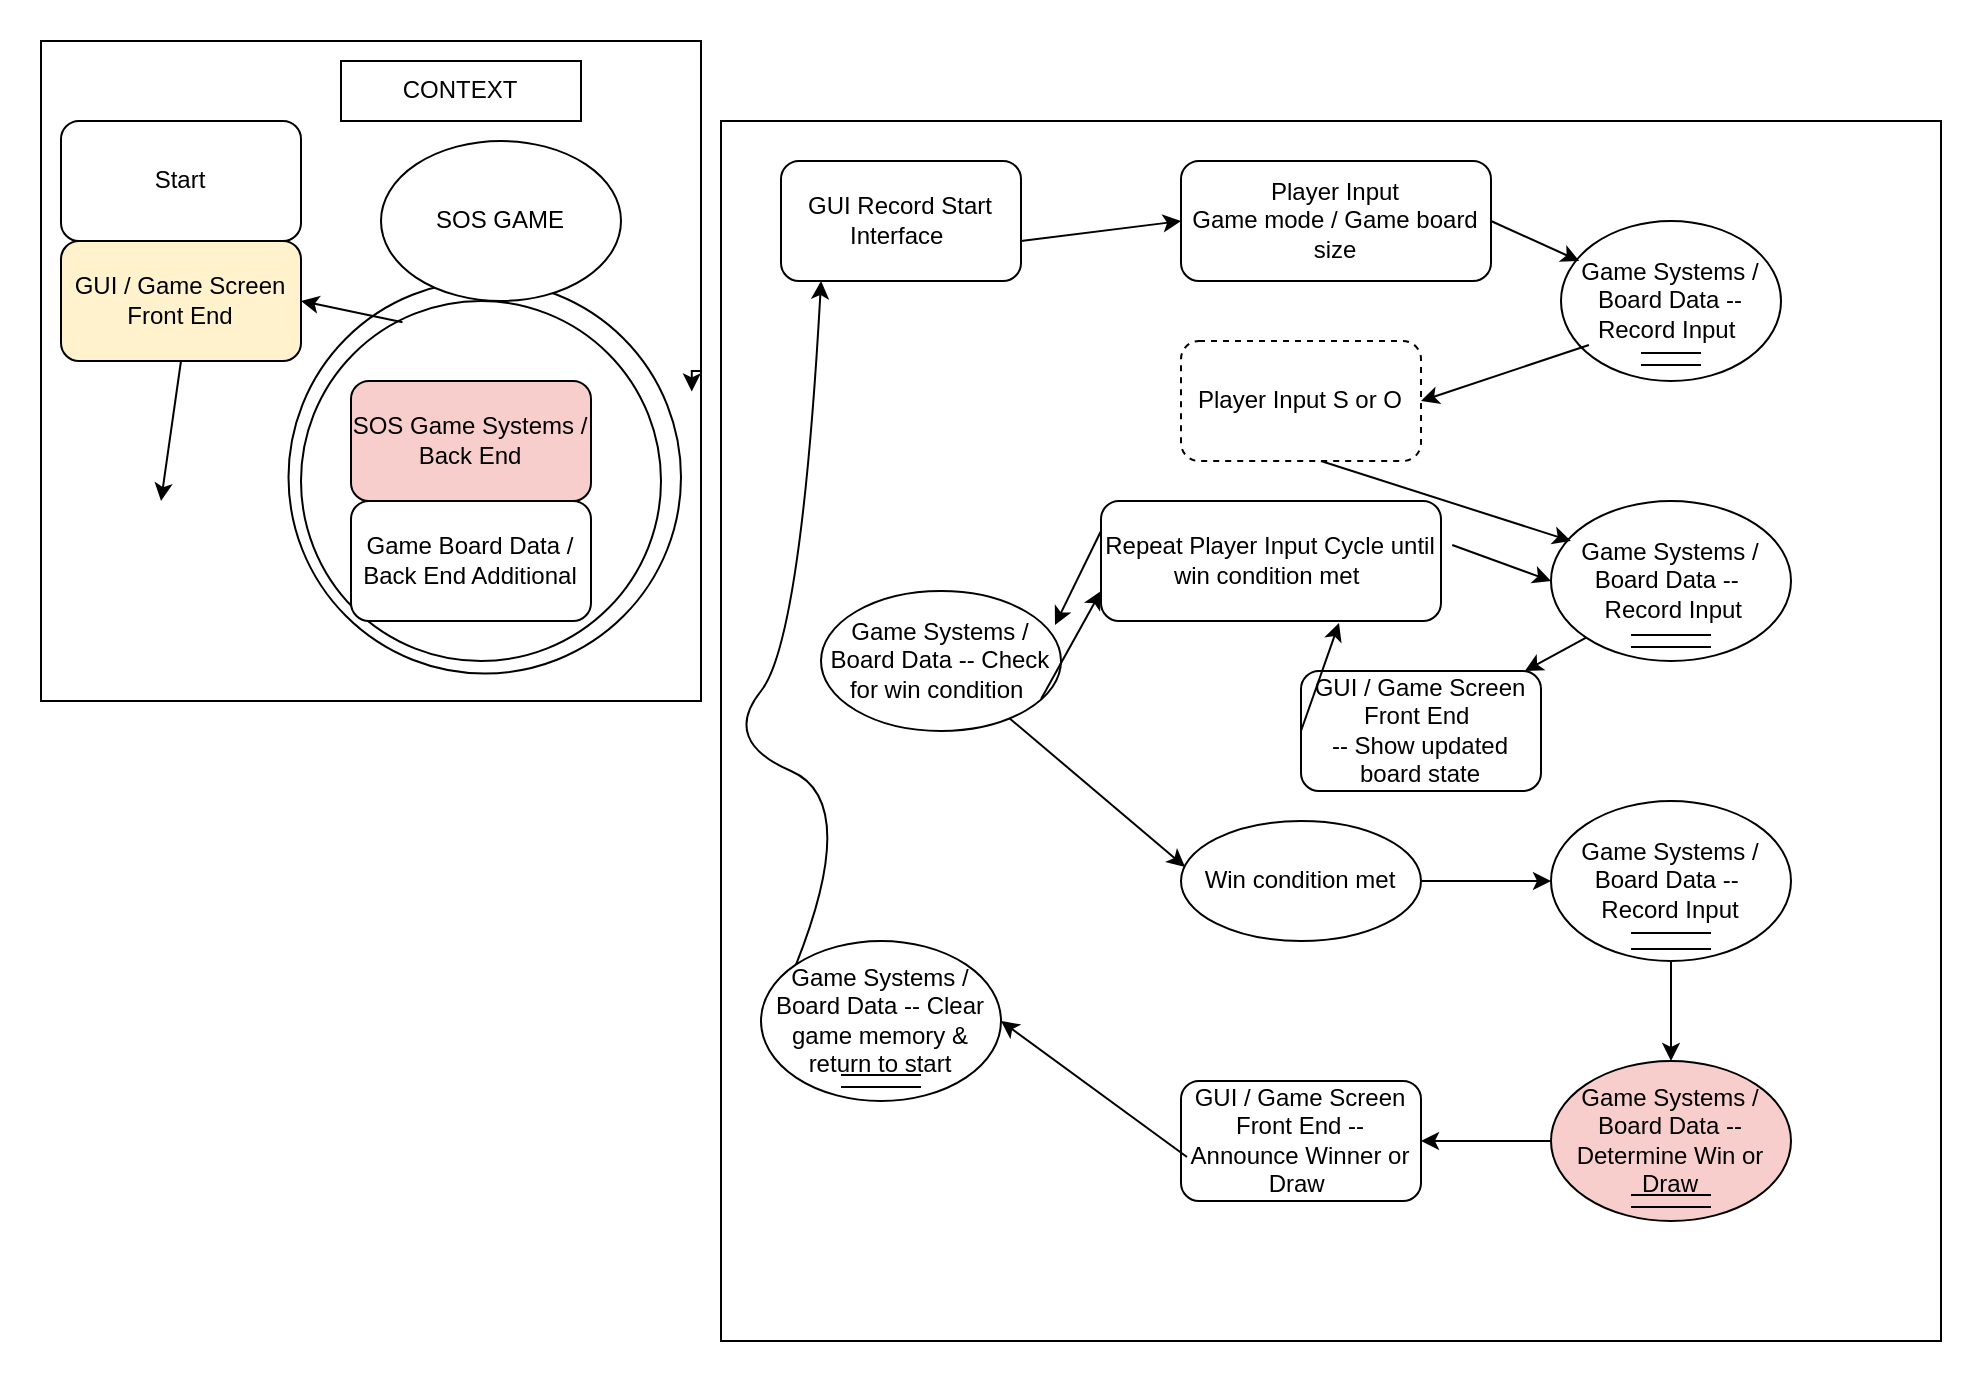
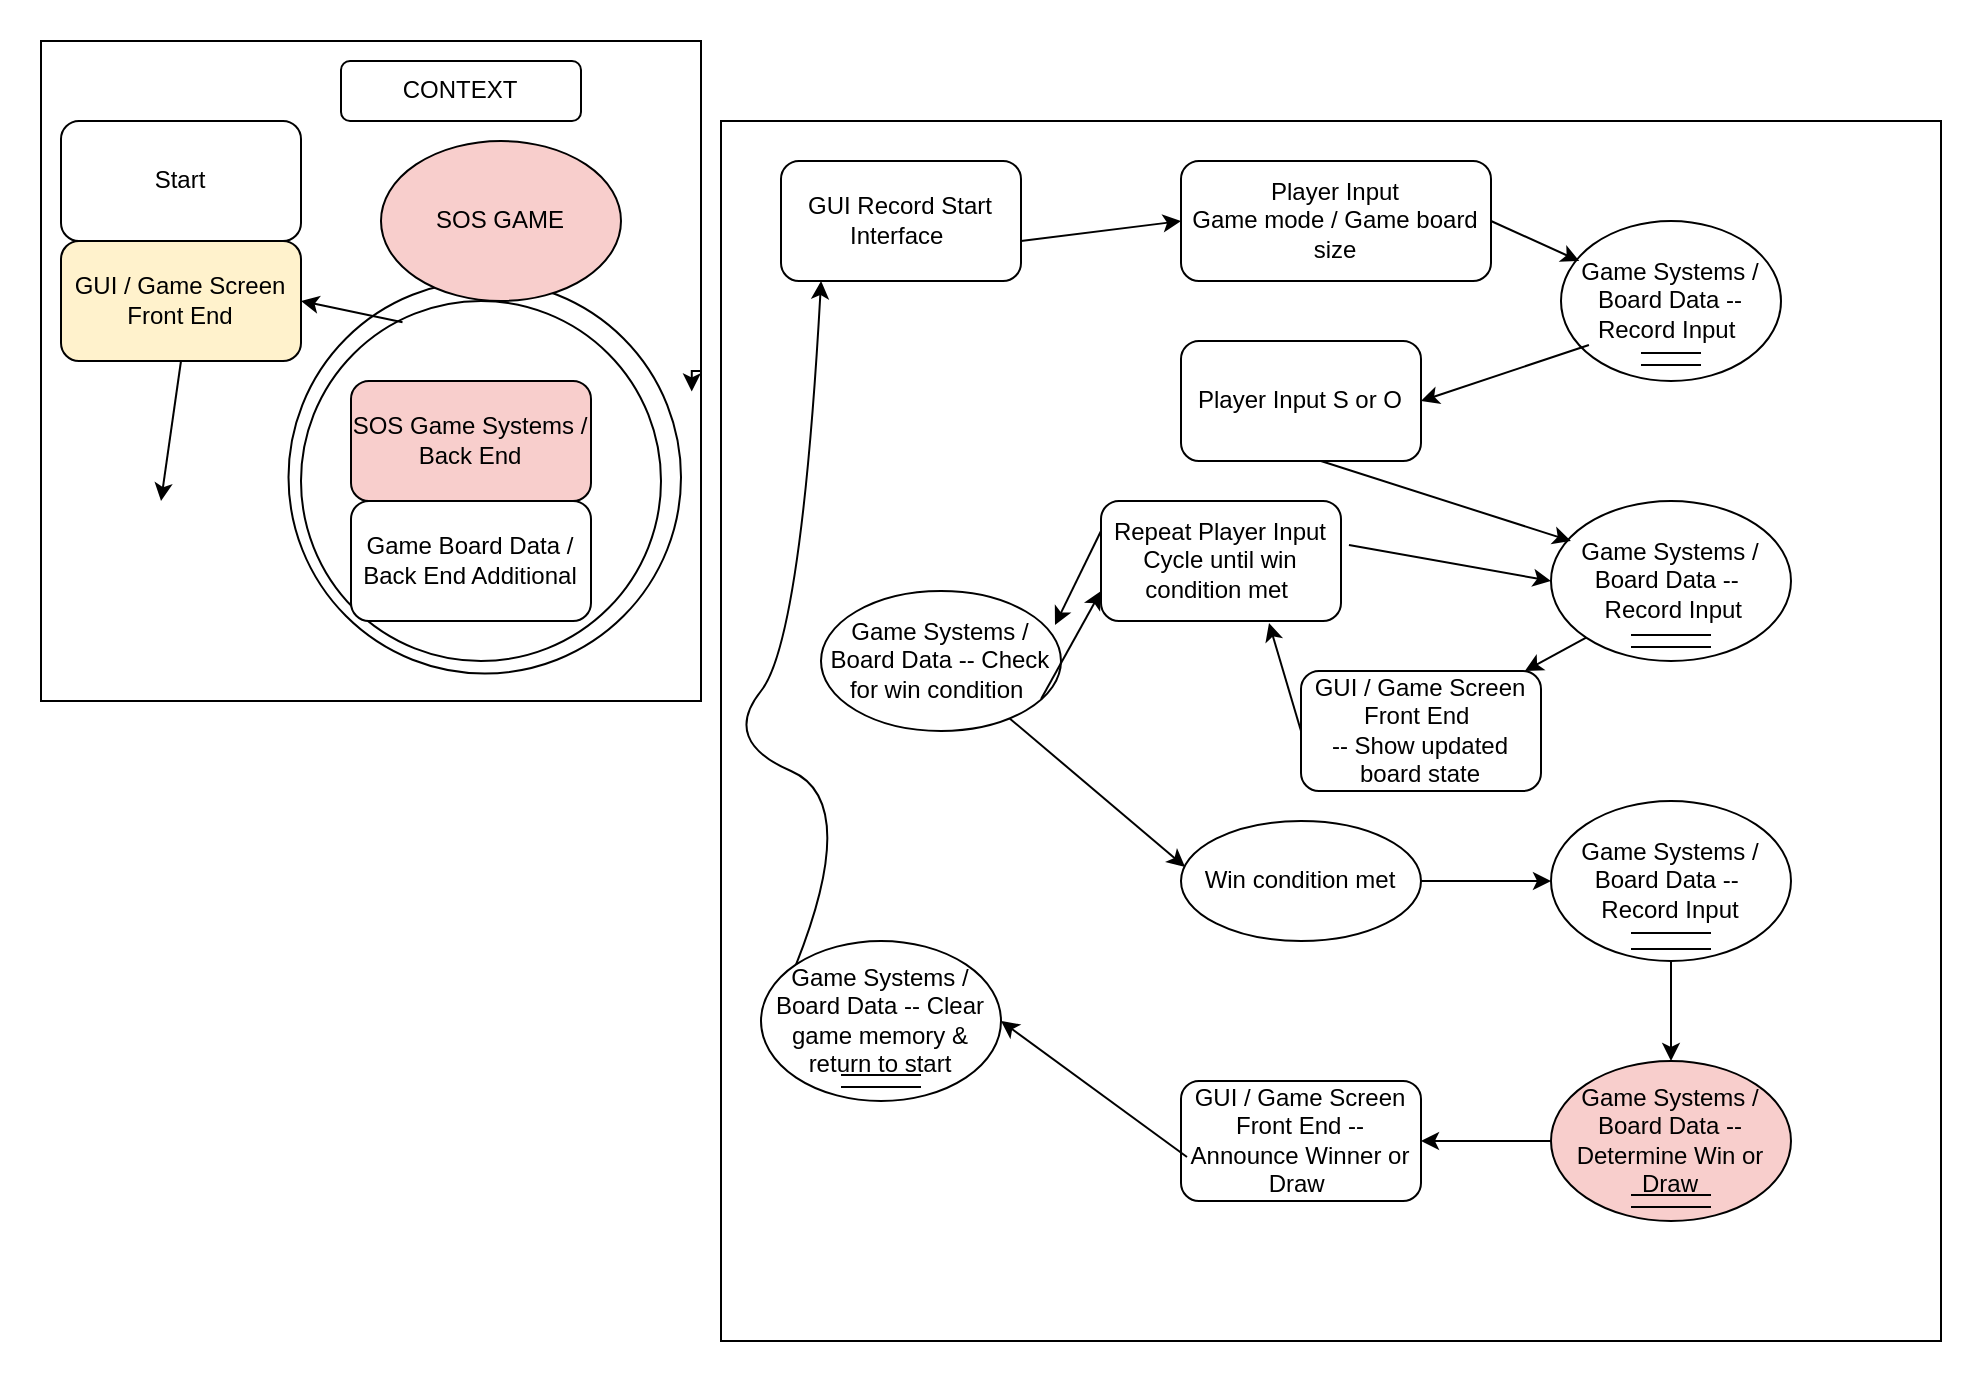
node "CONTEXT": shape rectangle -> rounded rectangle
node "SOS GAME": fillcolor #ffffff -> #f8cecc
node "Player Input S or O": style dashed -> solid
node "Repeat Player Input Cycle until win condition met": size 340x120 -> 240x120
